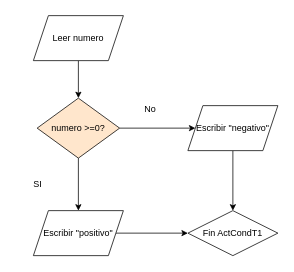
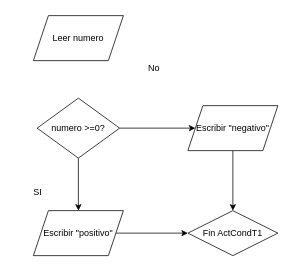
edge "Leer numero" -> "numero >=0?": removed
node "No": moved (150, 109) -> (154, 68)
node "numero >=0?": fillcolor #ffe6cc -> #ffffff
node "SI": moved (38, 184) -> (38, 192)
